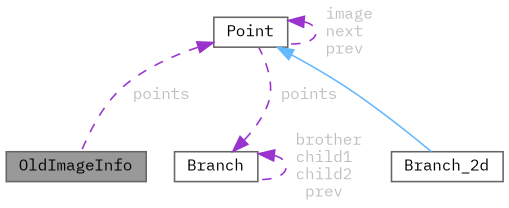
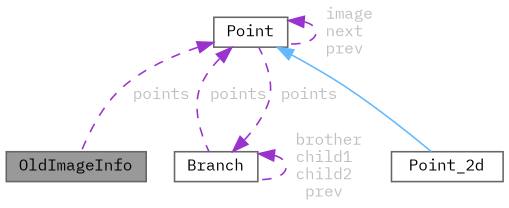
edge "Branch" -> "Point": added, label "points"
node "Branch_2d": label "Branch_2d" -> "Point_2d"
